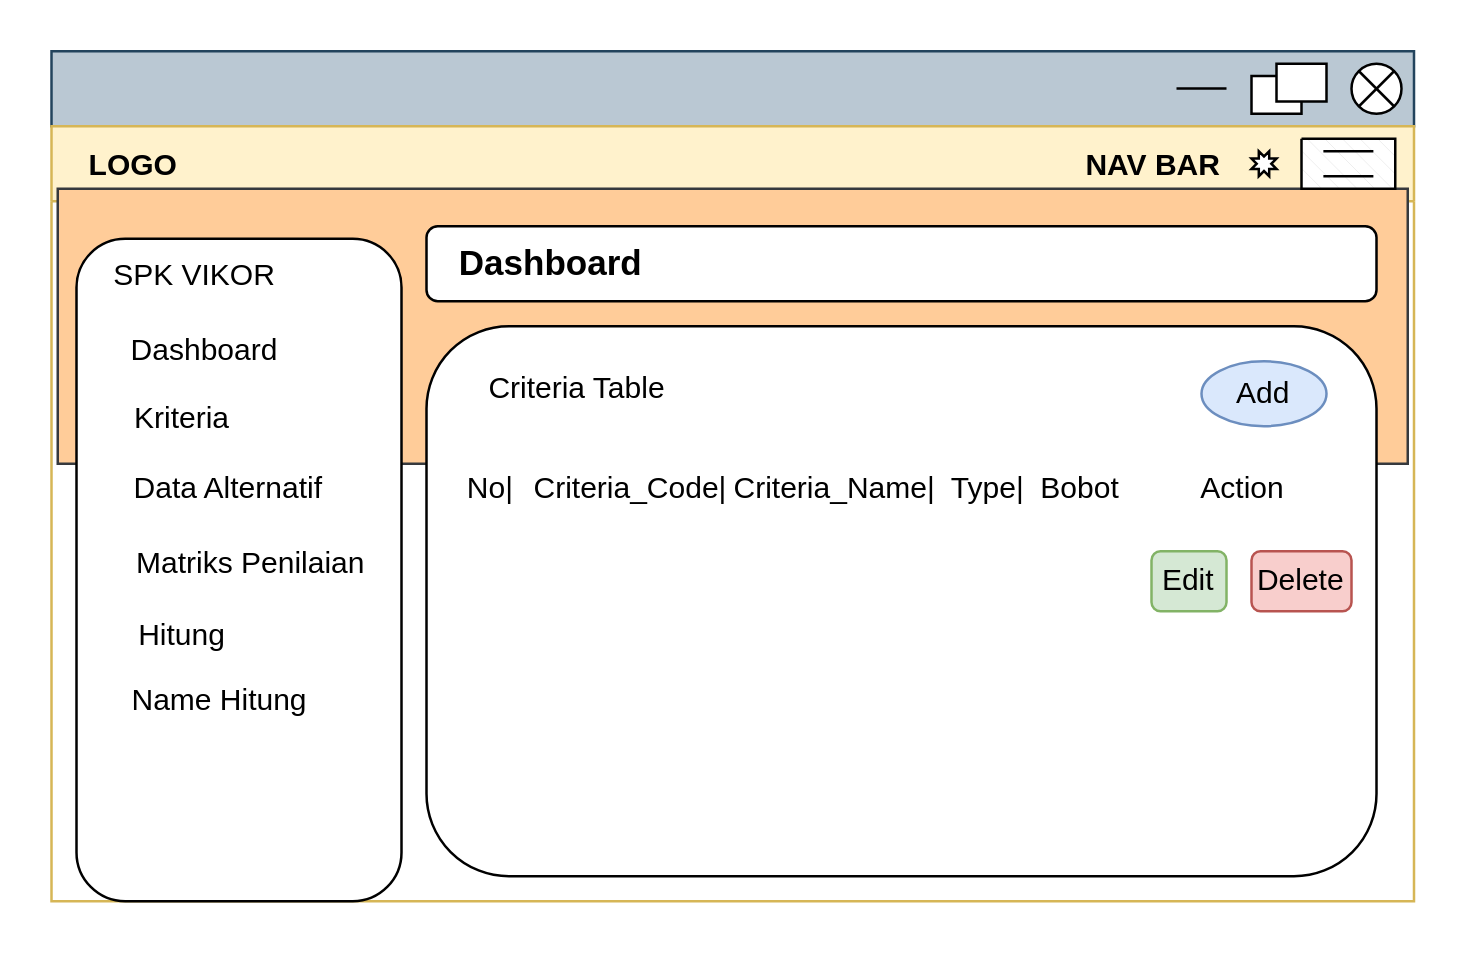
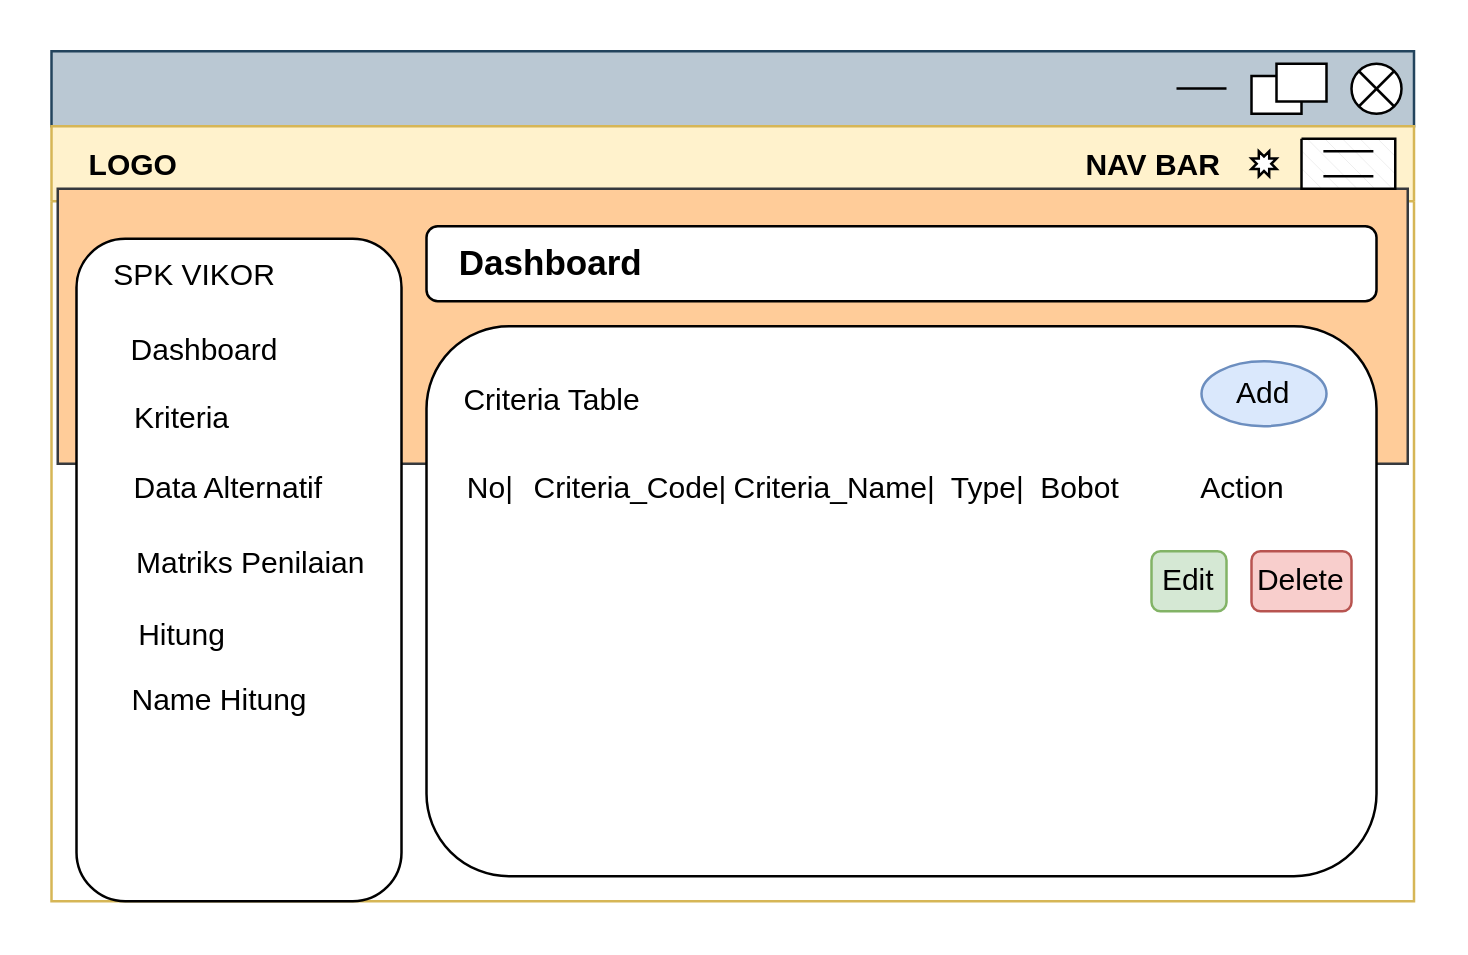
node "Criteria Table": moved (576, 389) -> (551, 401)
